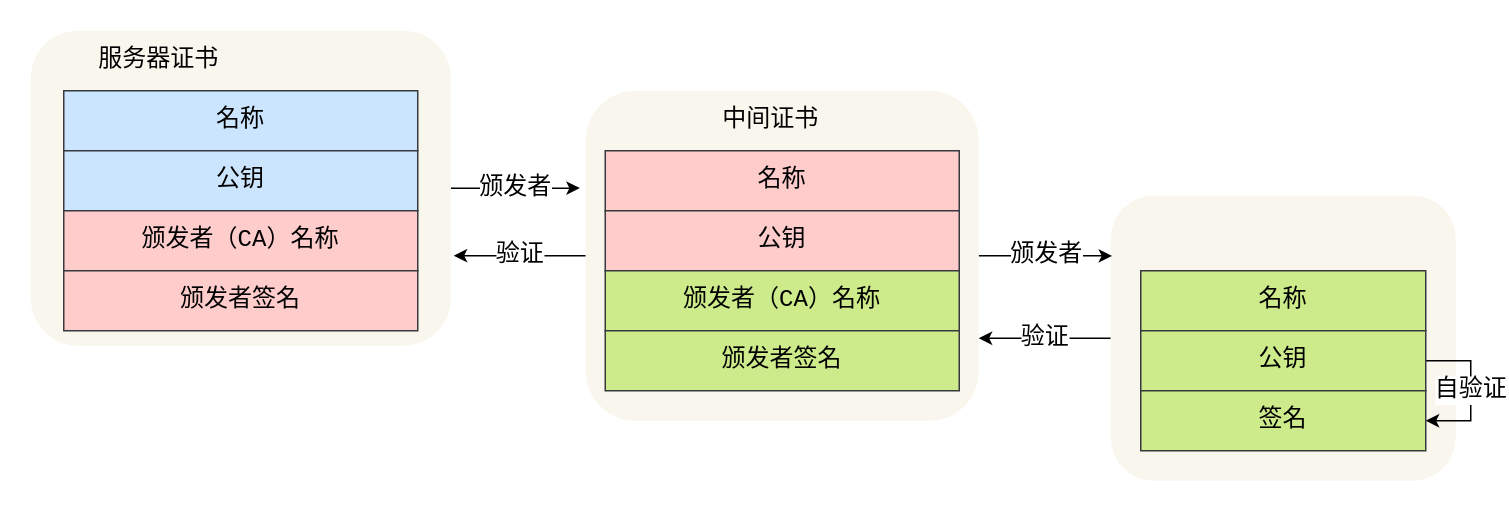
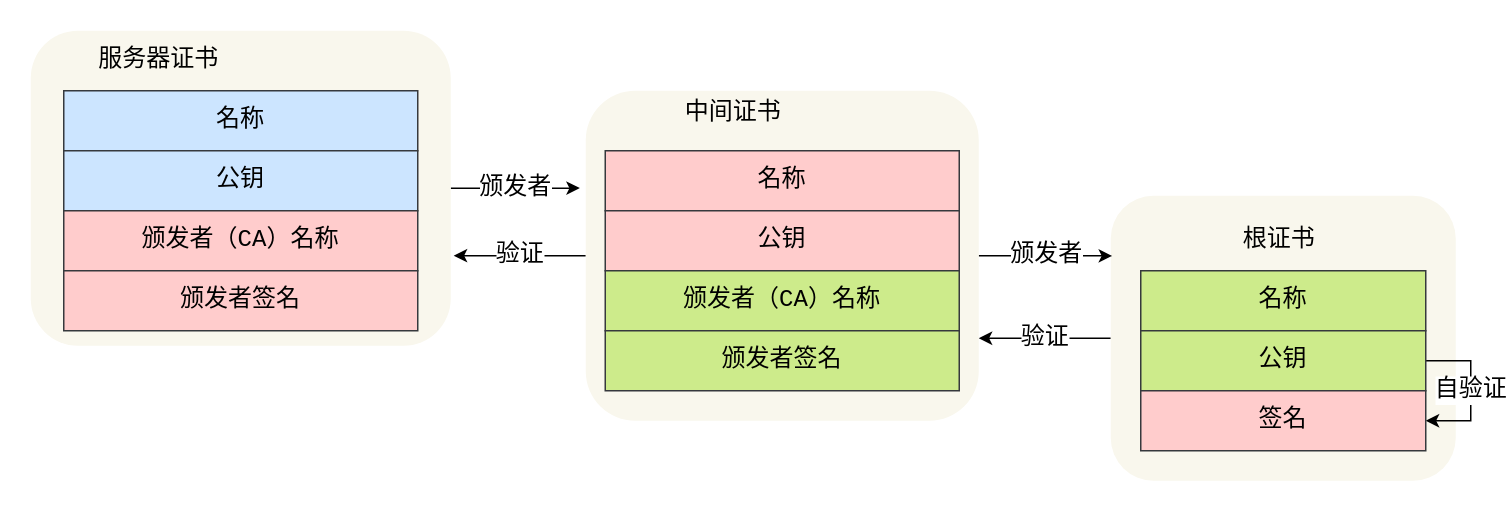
node "中间证书": moved (770, 121) -> (733, 113)
node "根证书": added
node "签名": fillcolor #cdeb8b -> #ffcccc
